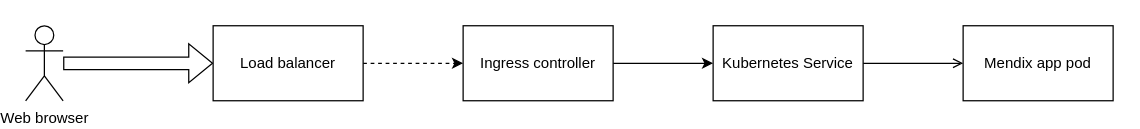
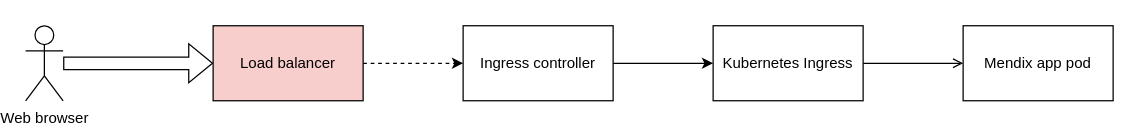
node "Load balancer": fillcolor #ffffff -> #f8cecc
node "Kubernetes Service": label "Kubernetes Service" -> "Kubernetes Ingress"
